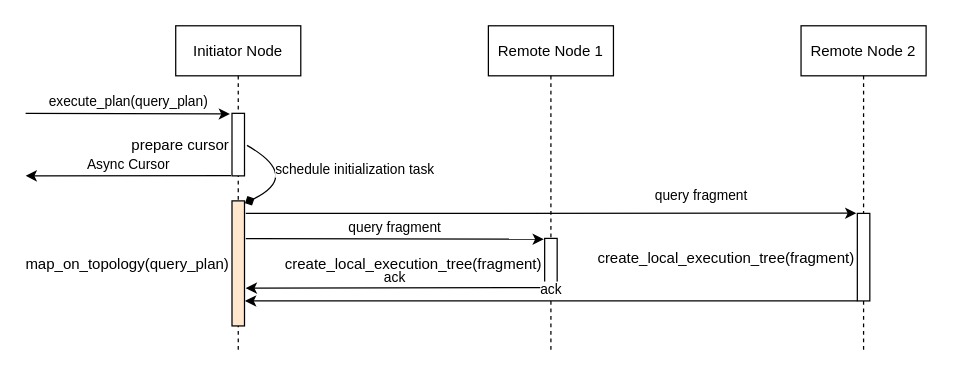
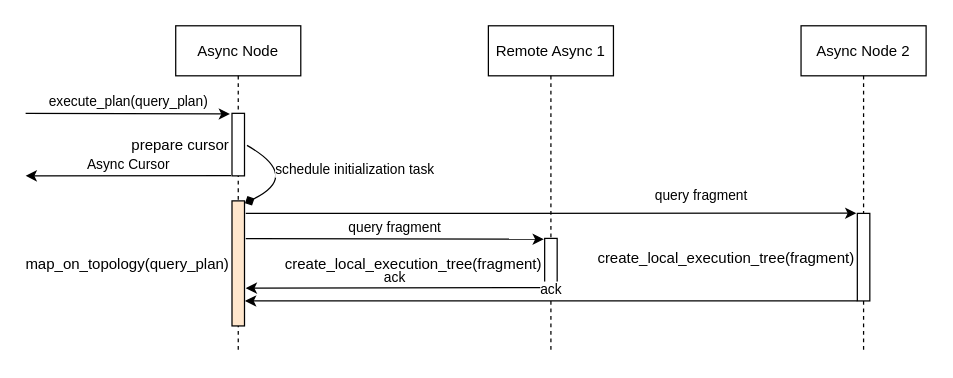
node "Initiator Node": label "Initiator Node" -> "Async Node"
node "Remote Node 1": label "Remote Node 1" -> "Remote Async 1"
node "Remote Node 2": label "Remote Node 2" -> "Async Node 2"
